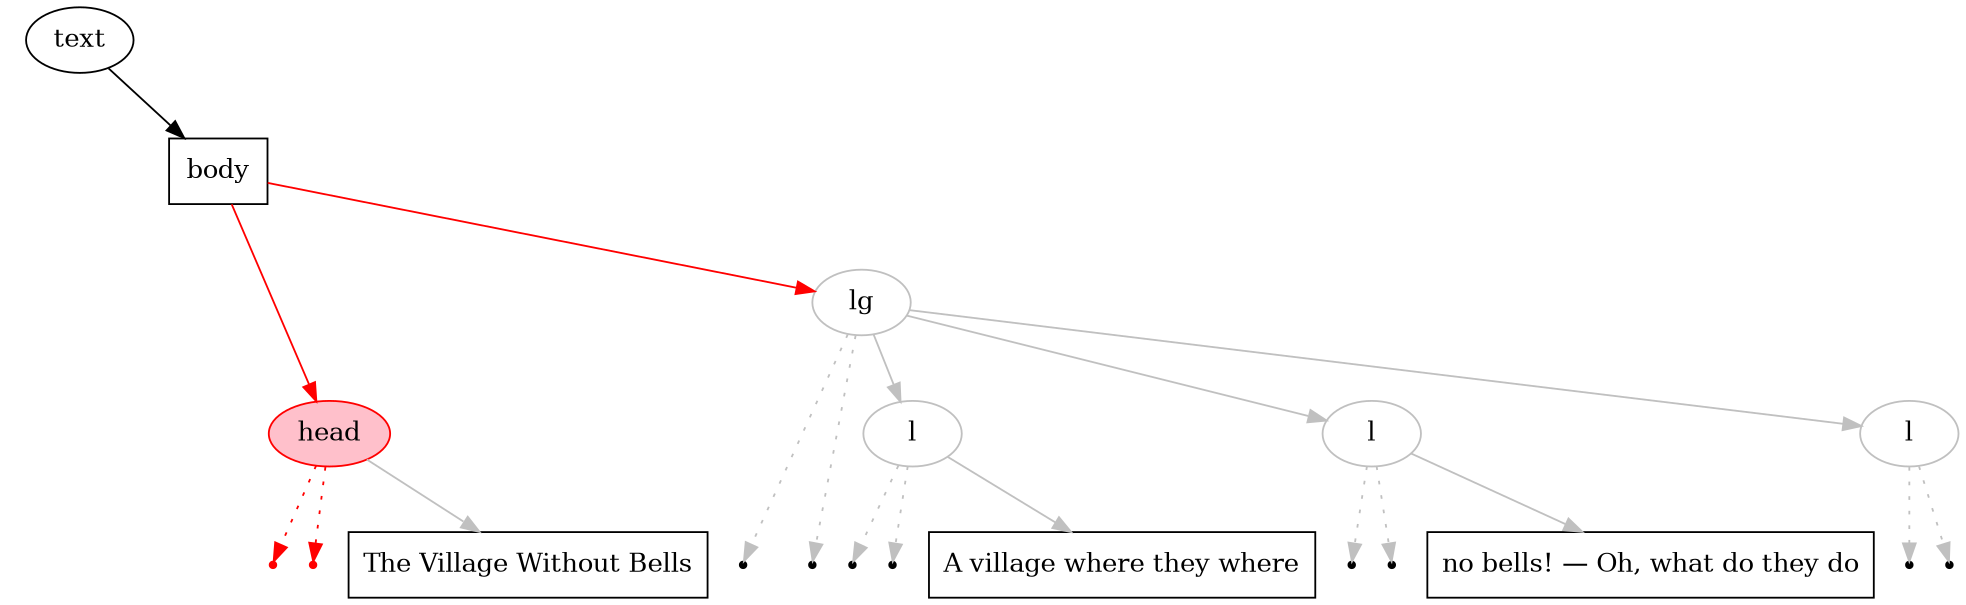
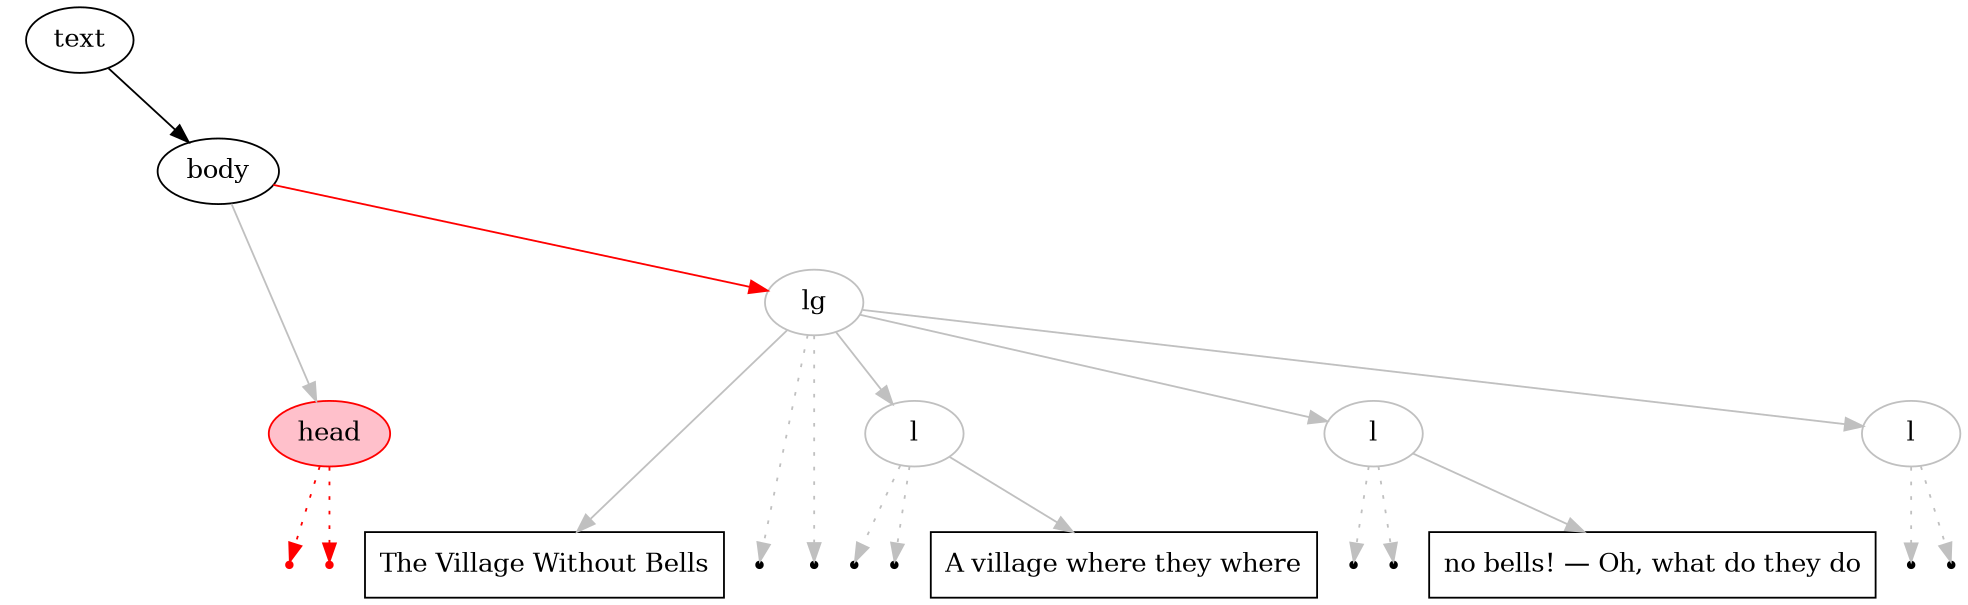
node "body": shape box -> ellipse
edge "body" -> "head": color red -> gray
edge "head" -> "The Village Without Bells": now "lg" -> "The Village Without Bells"
